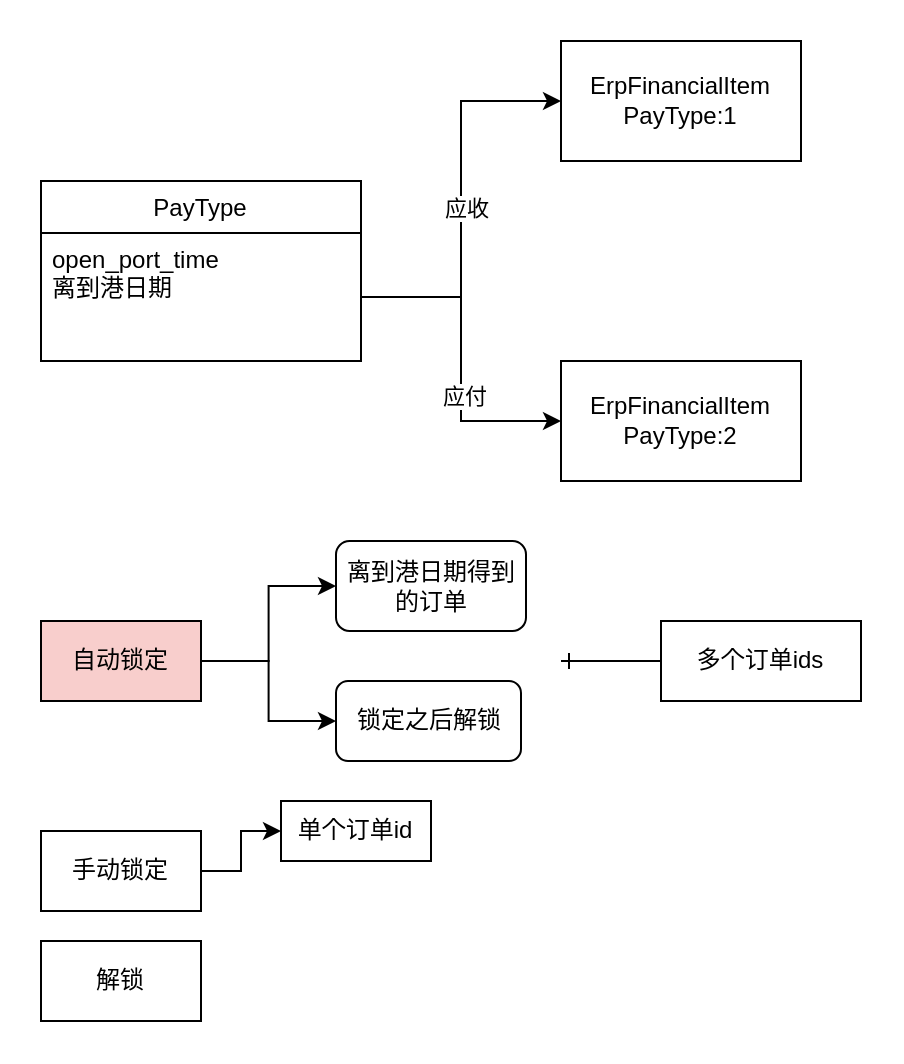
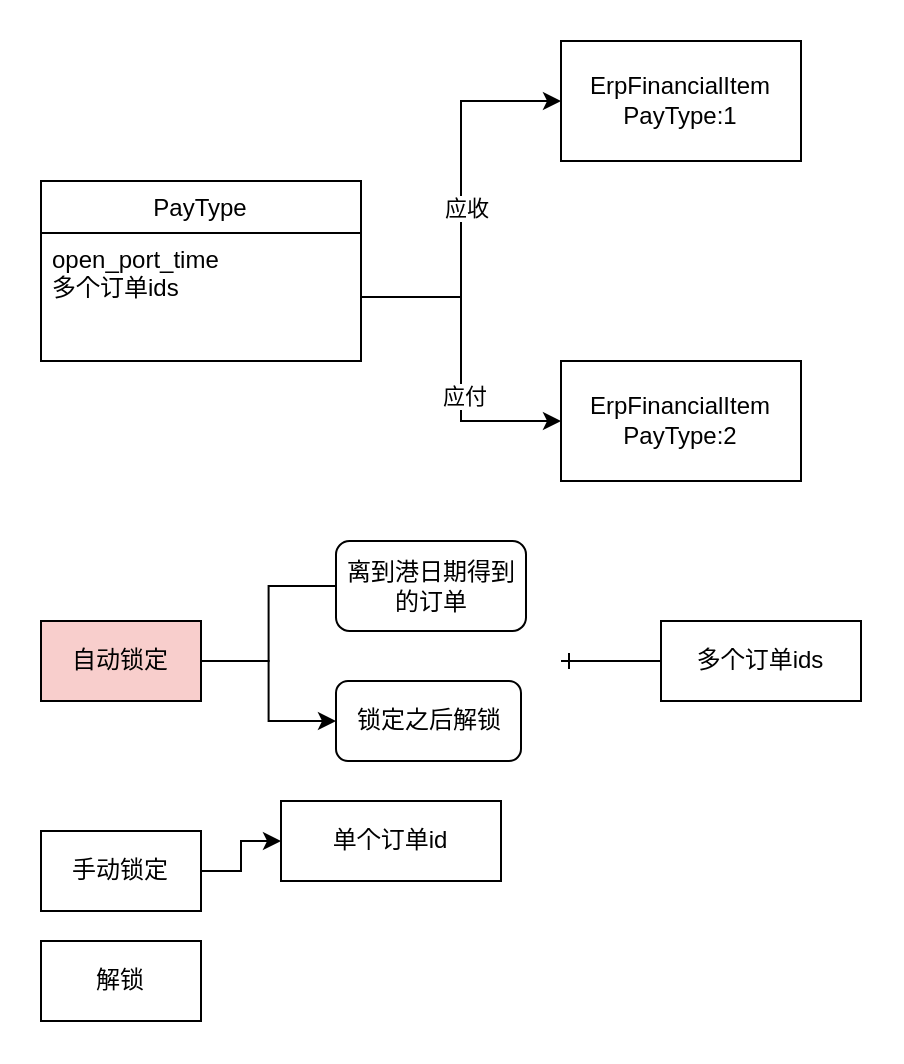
node "open_port_time 离到港日期": label "open_port_time 离到港日期" -> "open_port_time 多个订单ids"
edge "自动锁定" -> "离到港日期得到的订单": arrowhead classic -> none
node "单个订单id": size 150x60 -> 220x80
